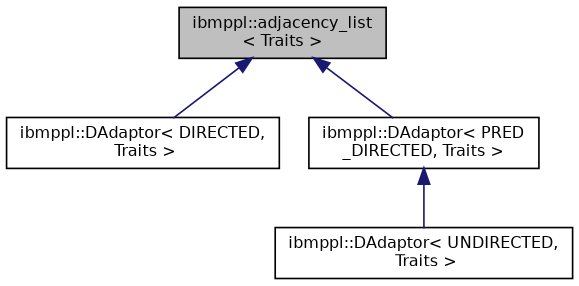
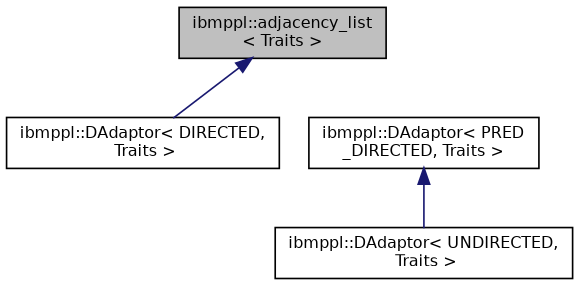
edge "ibmppl::DAdaptor< PRED _DIRECTED, Traits >" -> "ibmppl::adjacency_list < Traits >": removed
